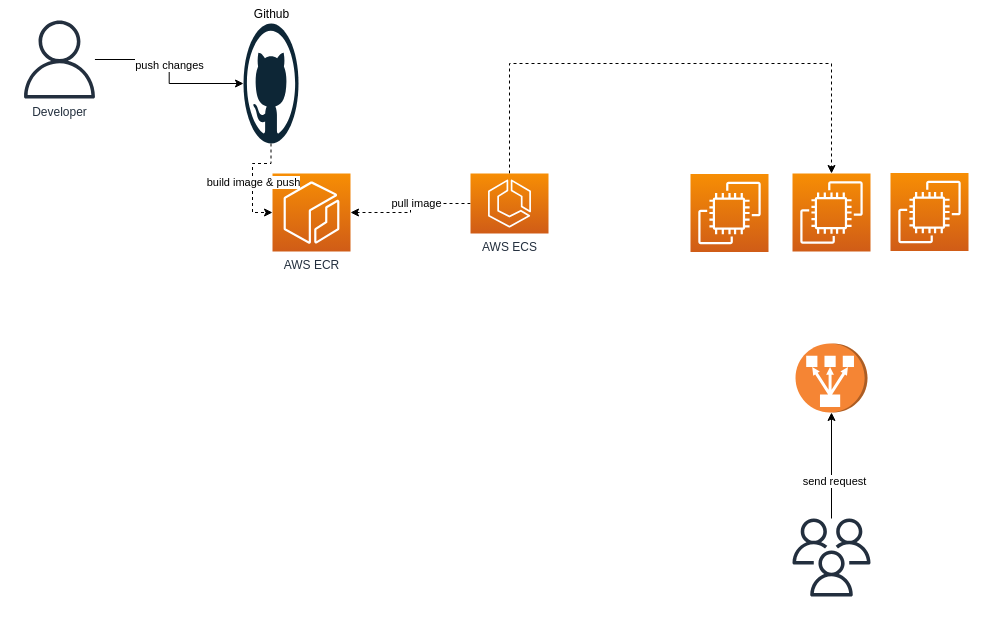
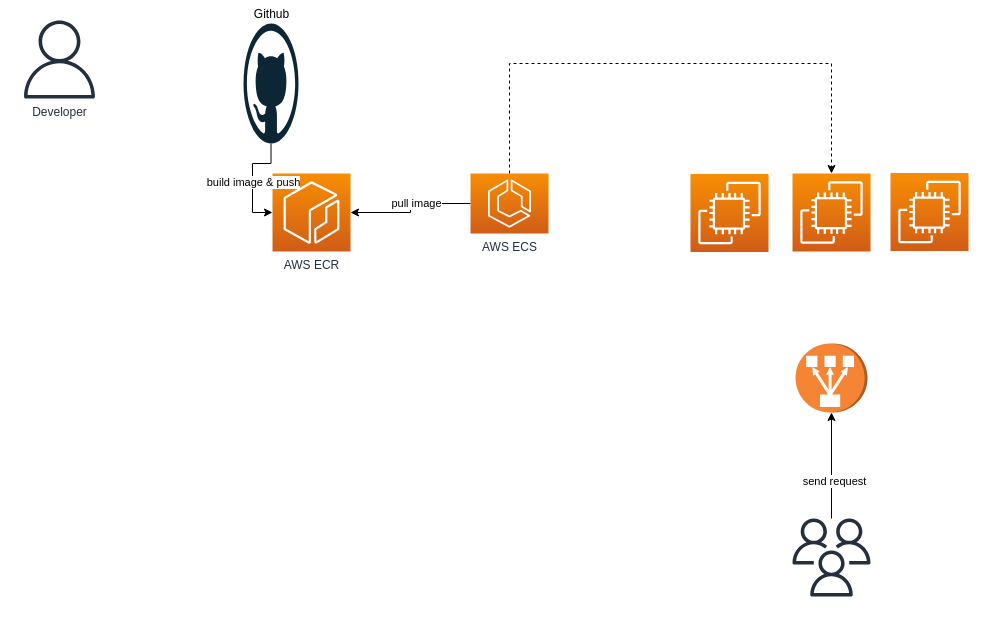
edge "Developer" -> "Github": removed, label "push changes"
edge "Github" -> "AWS ECR": style dashed -> solid
edge "AWS ECS" -> "AWS ECR": style dashed -> solid
